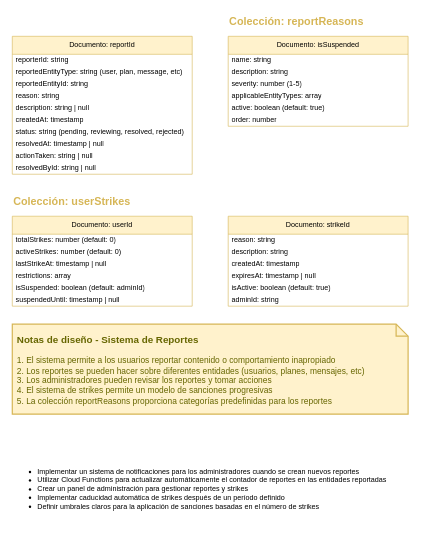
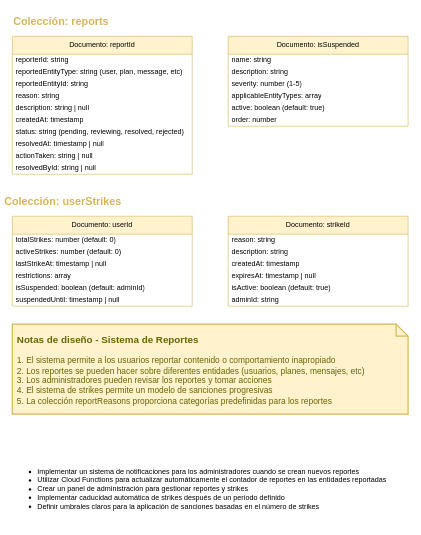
node "Colección: reports": added
node "Colección: reportReasons": removed
node "Colección: userStrikes": moved (87, 201) -> (78, 201)
